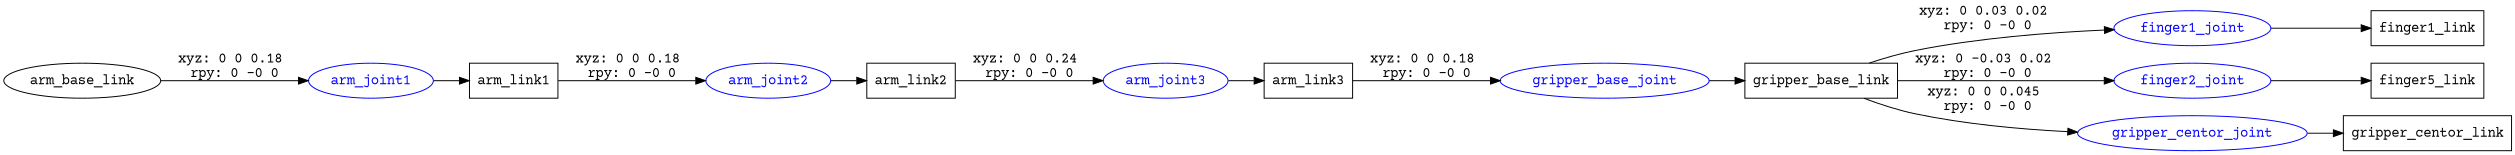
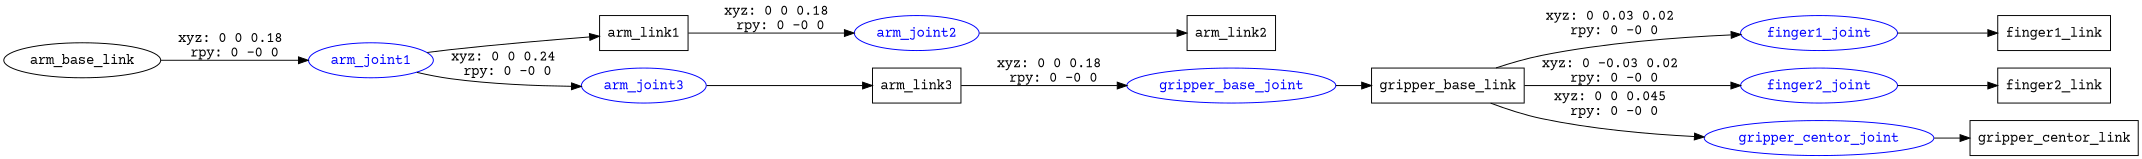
edge "arm_link2" -> "arm_joint3": now "arm_joint1" -> "arm_joint3"
node "finger5_link": label "finger5_link" -> "finger2_link"
